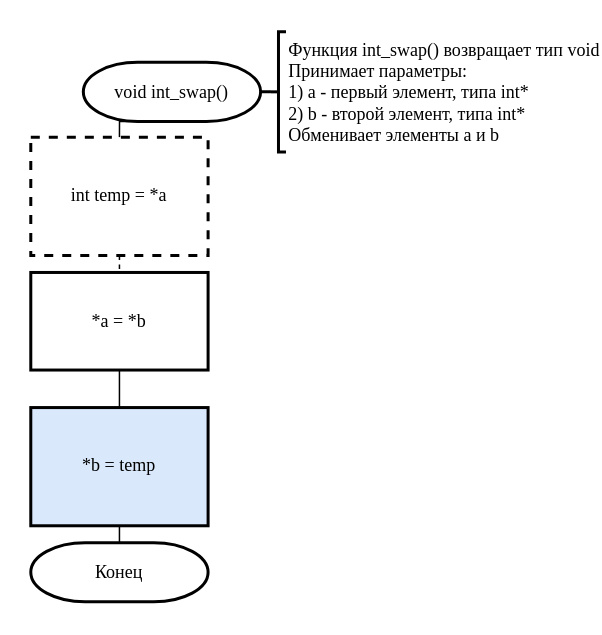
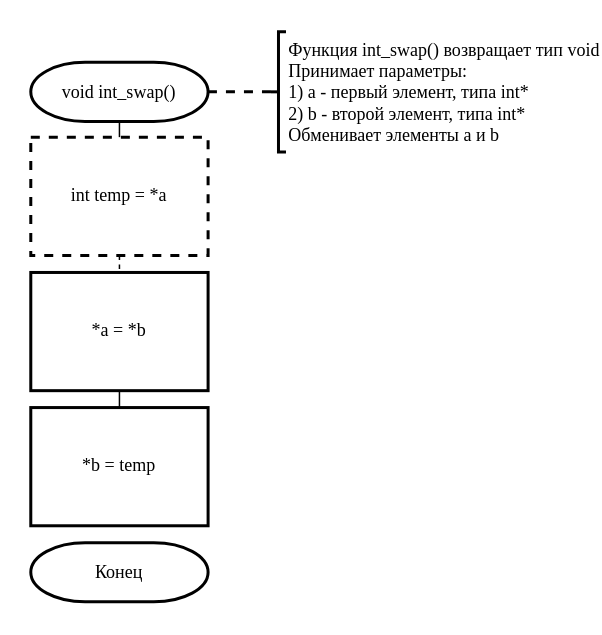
node "void int_swap()": moved (172, 92) -> (119, 92)
node "*a = *b": size 177x98 -> 177x118
node "*b = temp": fillcolor #dae8fc -> #ffffff
edge "*b = temp" -- "Конец": removed
